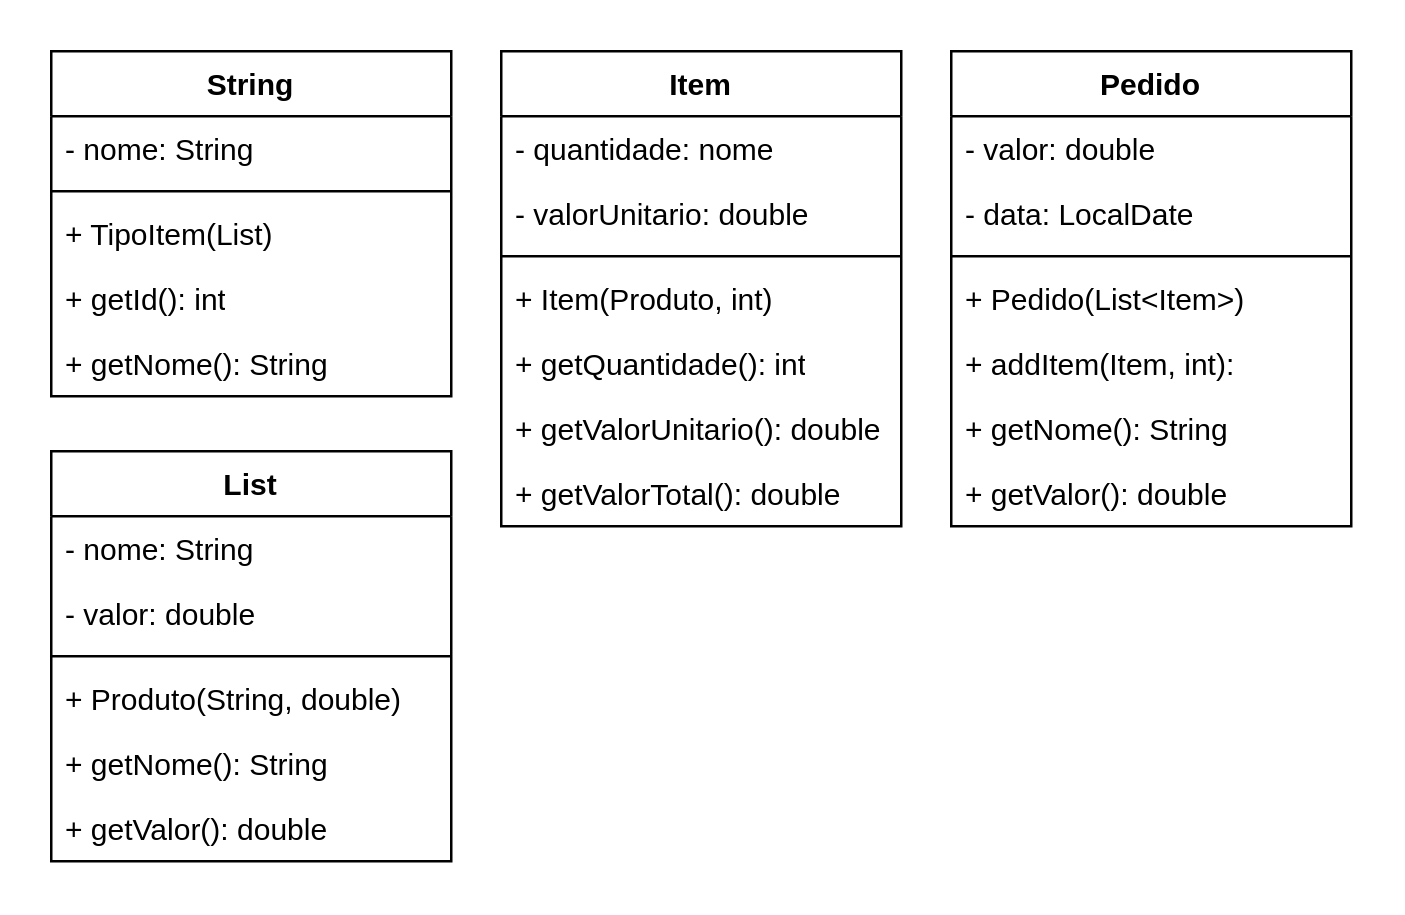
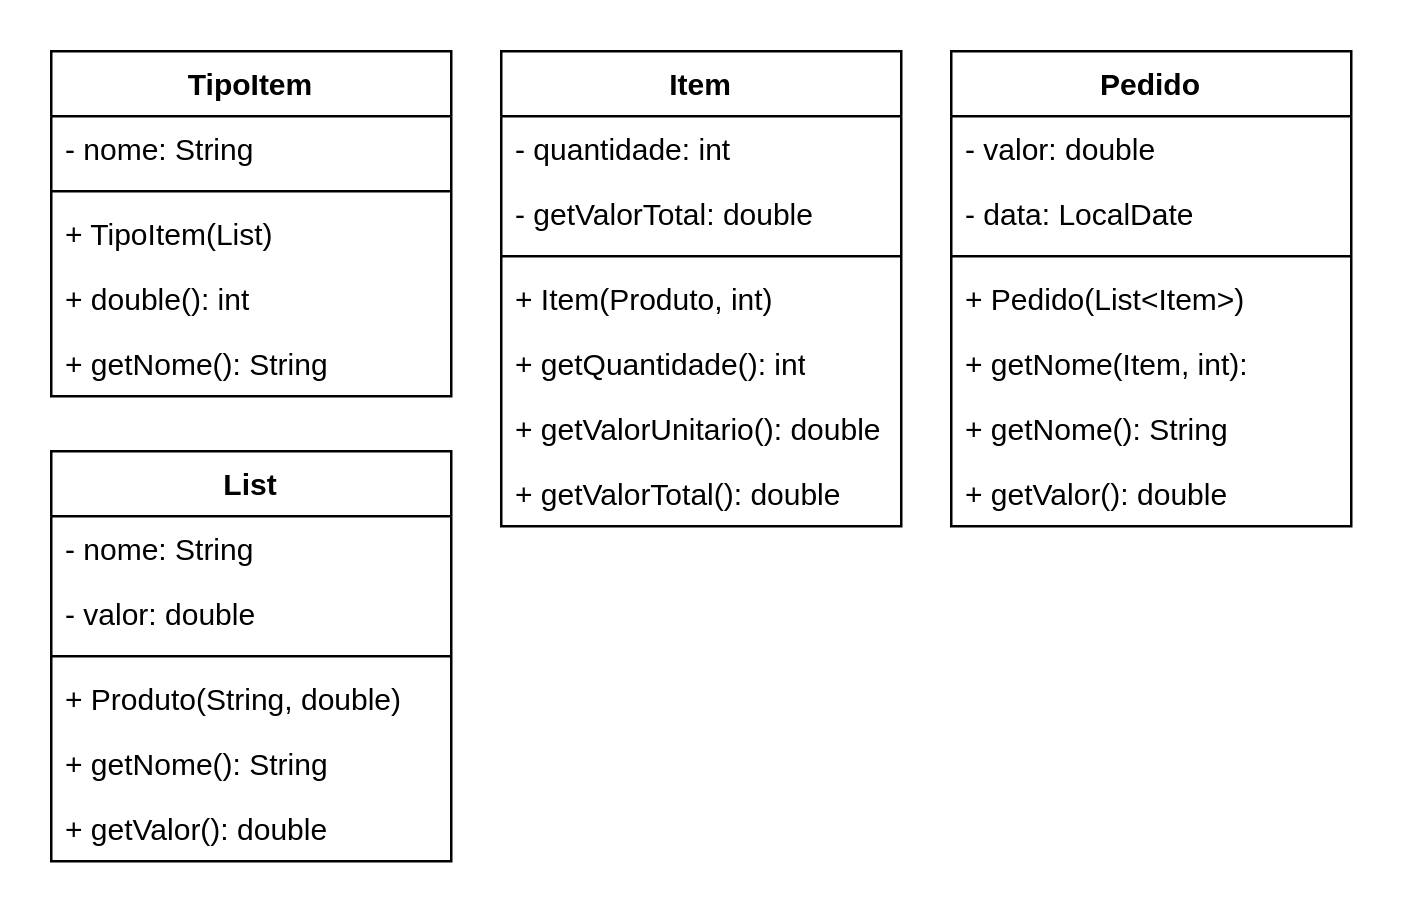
node "String": label "String" -> "TipoItem"
node "- quantidade: nome": label "- quantidade: nome" -> "- quantidade: int"
node "- valorUnitario: double": label "- valorUnitario: double" -> "- getValorTotal: double"
node "+ getId(): int": label "+ getId(): int" -> "+ double(): int"
node "+ addItem(Item, int):": label "+ addItem(Item, int):" -> "+ getNome(Item, int):"
